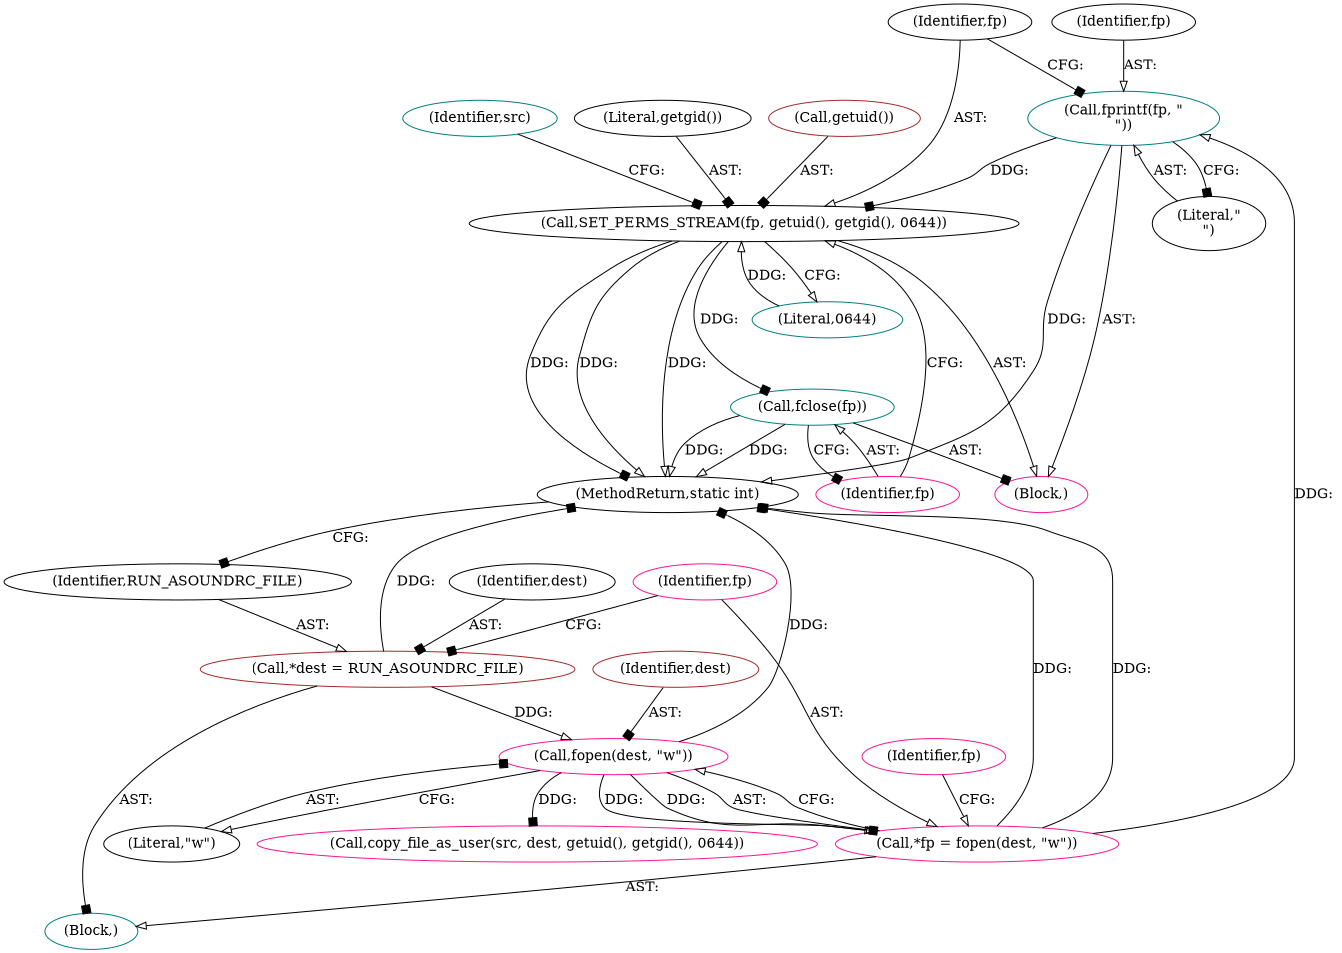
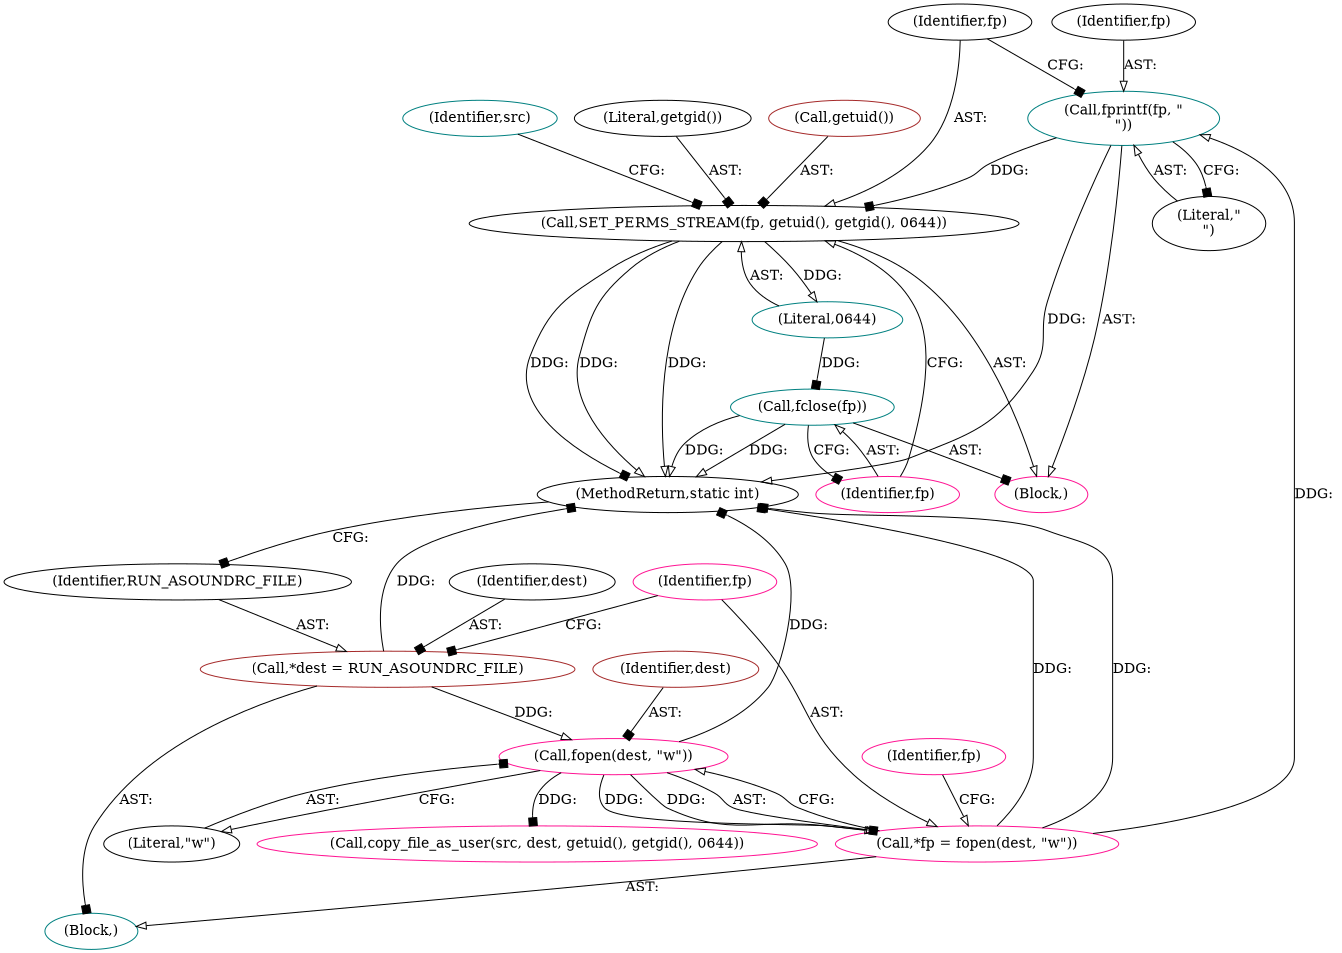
edge "(Literal,0644)" -> "(Call,SET_PERMS_STREAM(fp, getuid(), getgid(), 0644))": label "DDG: " -> "AST: "
edge "(Call,SET_PERMS_STREAM(fp, getuid(), getgid(), 0644))" -> "(Literal,0644)": label "CFG: " -> "DDG: "
edge "(Call,SET_PERMS_STREAM(fp, getuid(), getgid(), 0644))" -> "(Call,fclose(fp))": now "(Literal,0644)" -> "(Call,fclose(fp))"
